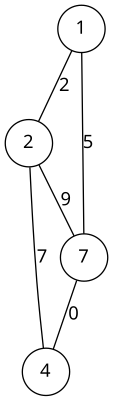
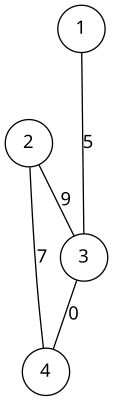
edge "1" -- "2": removed, label "2"
node "7": label "7" -> "3"
